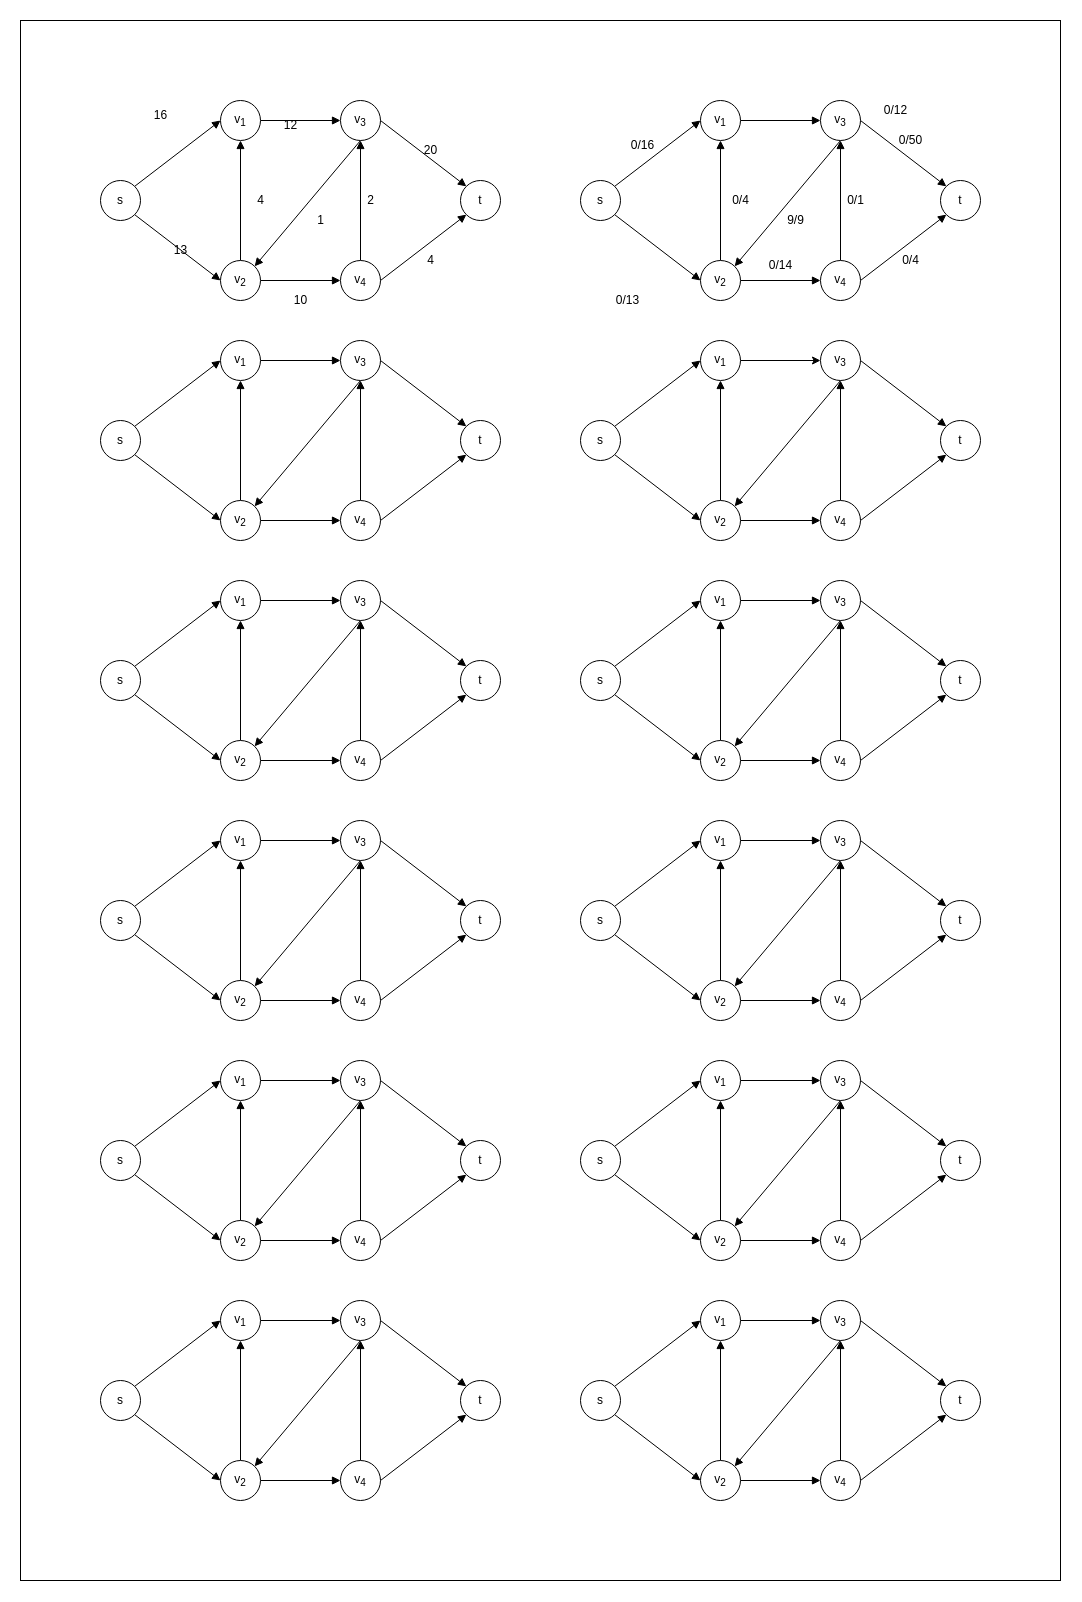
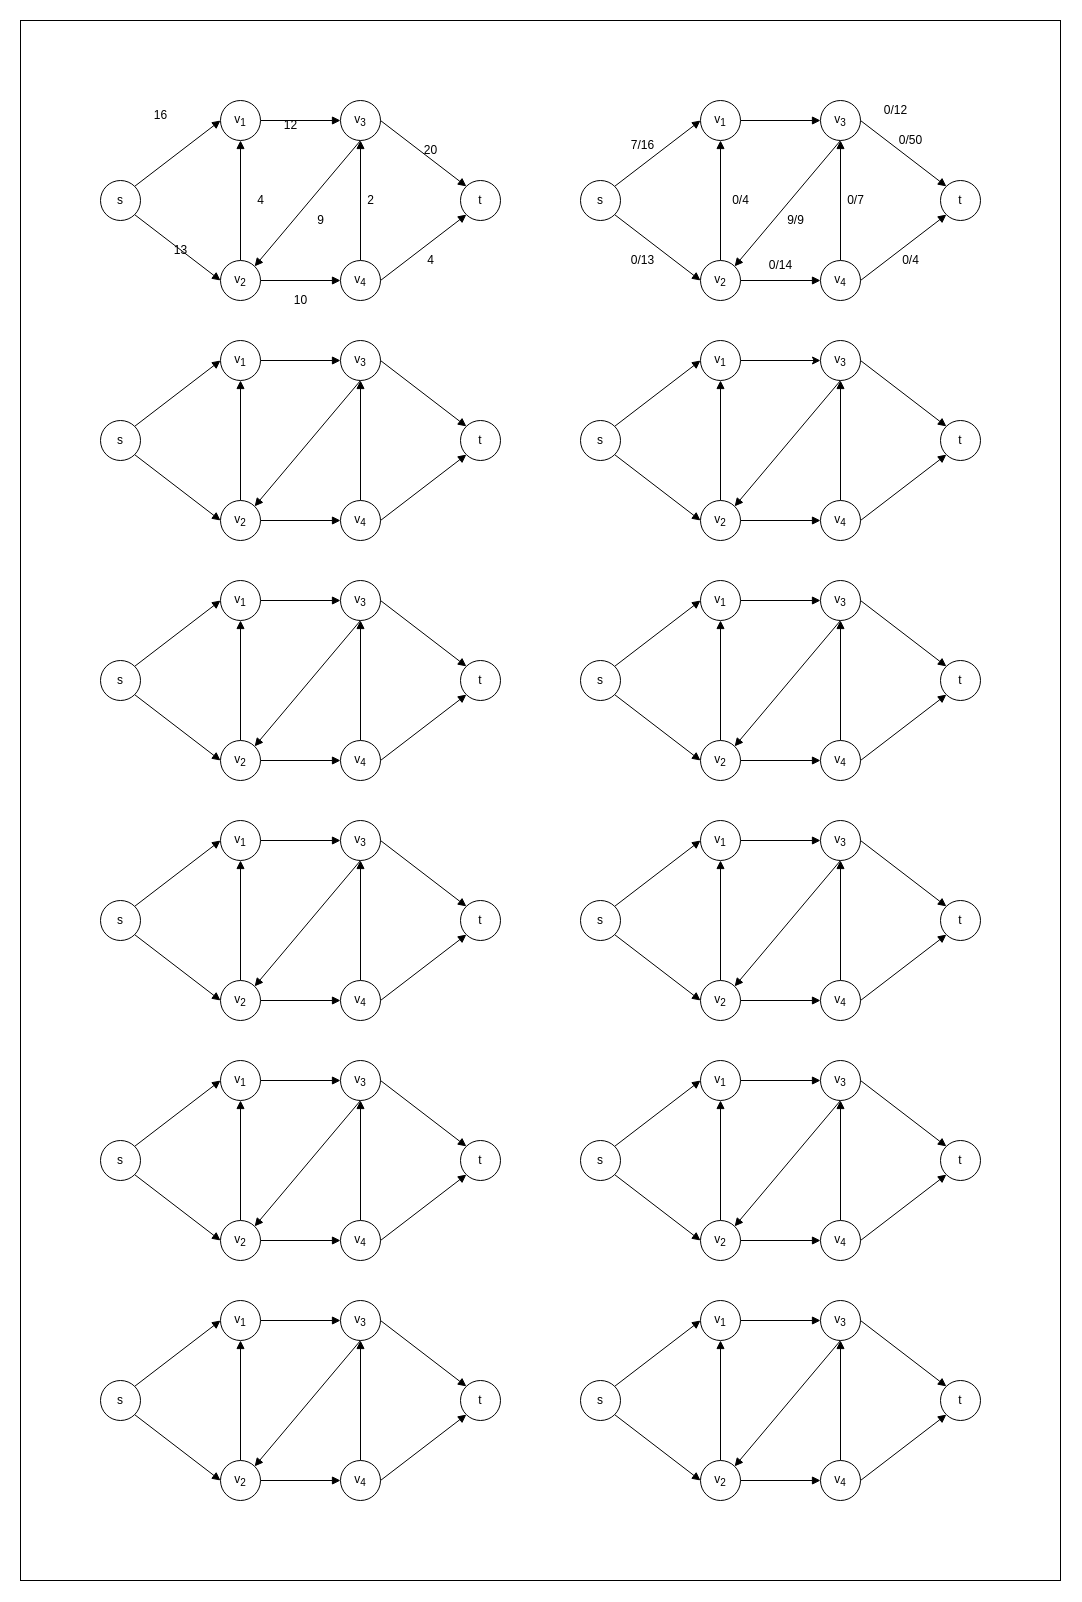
node "0/16": label "0/16" -> "7/16"
node "0/1": label "0/1" -> "0/7"
node "1": label "1" -> "9"
node "0/13": moved (628, 301) -> (643, 261)
